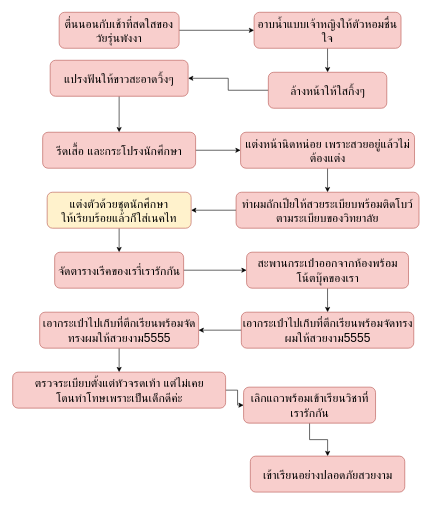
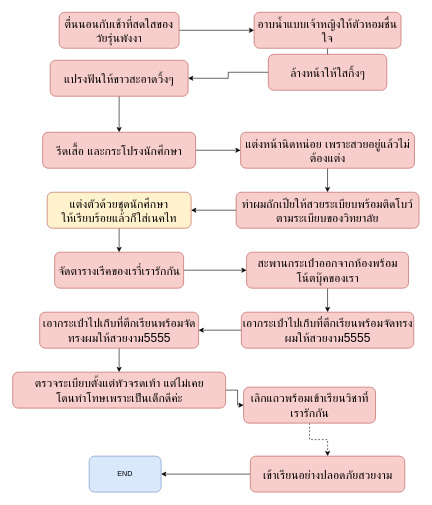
node "ล้างหน้าให้ใสกิ้งๆ": moved (328, 90) -> (328, 72)
edge "เลิกแถวพร้อมเข้าเรียนวิชาที่เรารักกัน" -> "เข้าเรียนอย่างปลอดภัยสวยงาม": style solid -> dashed
node "END": added
edge "เข้าเรียนอย่างปลอดภัยสวยงาม" -> "END": added
